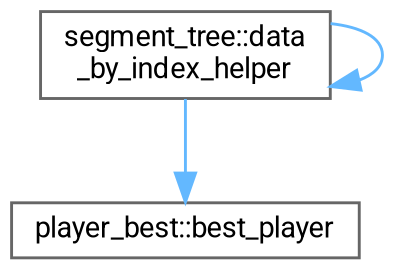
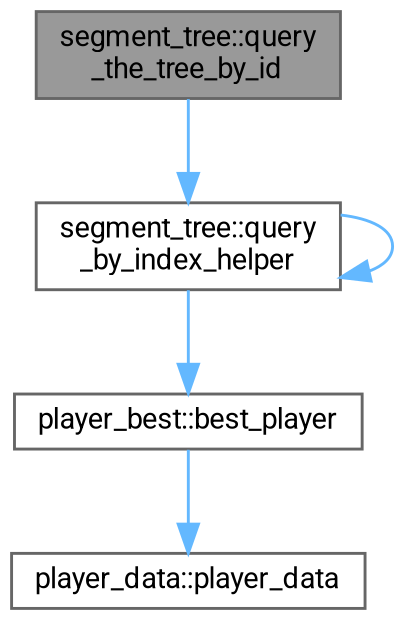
node "segment_tree::data _by_index_helper": label "segment_tree::data _by_index_helper" -> "segment_tree::query _by_index_helper"
node "segment_tree::query _the_tree_by_id": added
node "player_data::player_data": added
